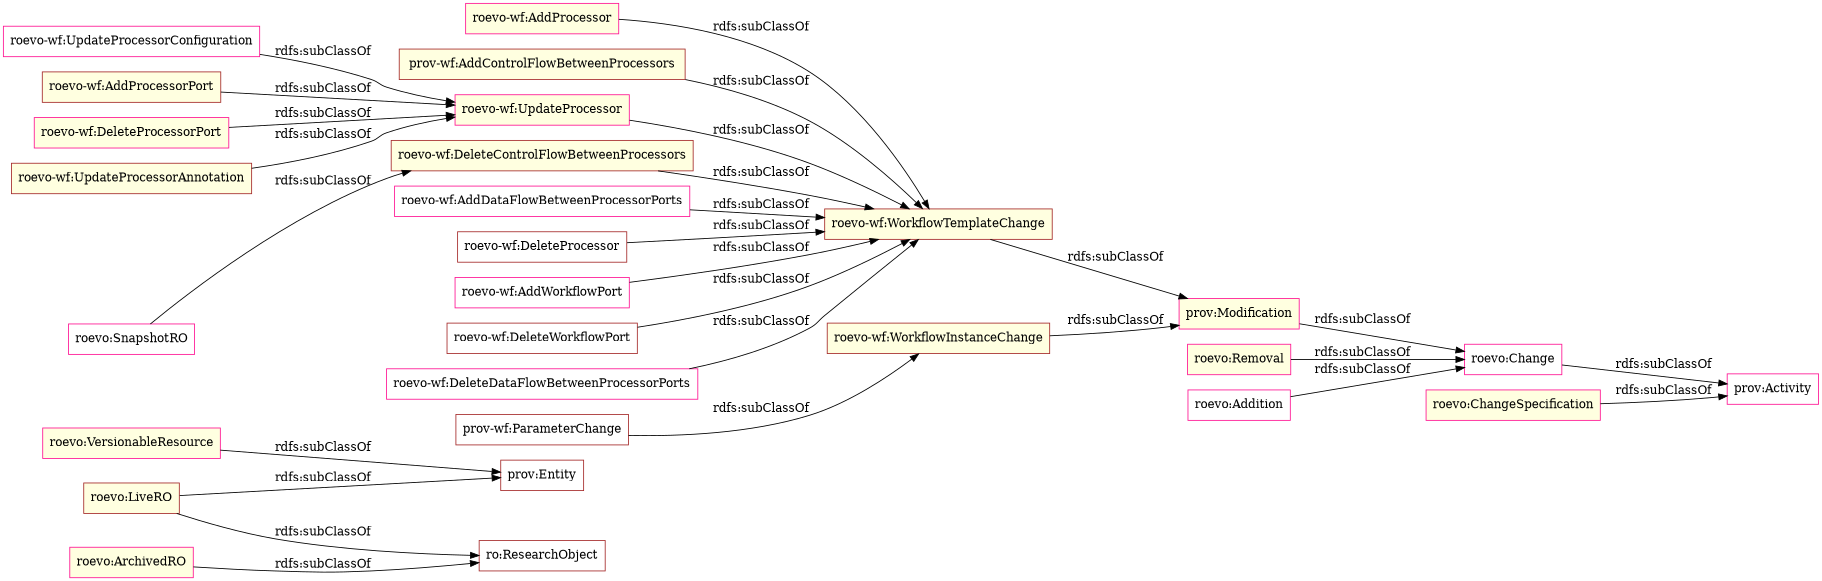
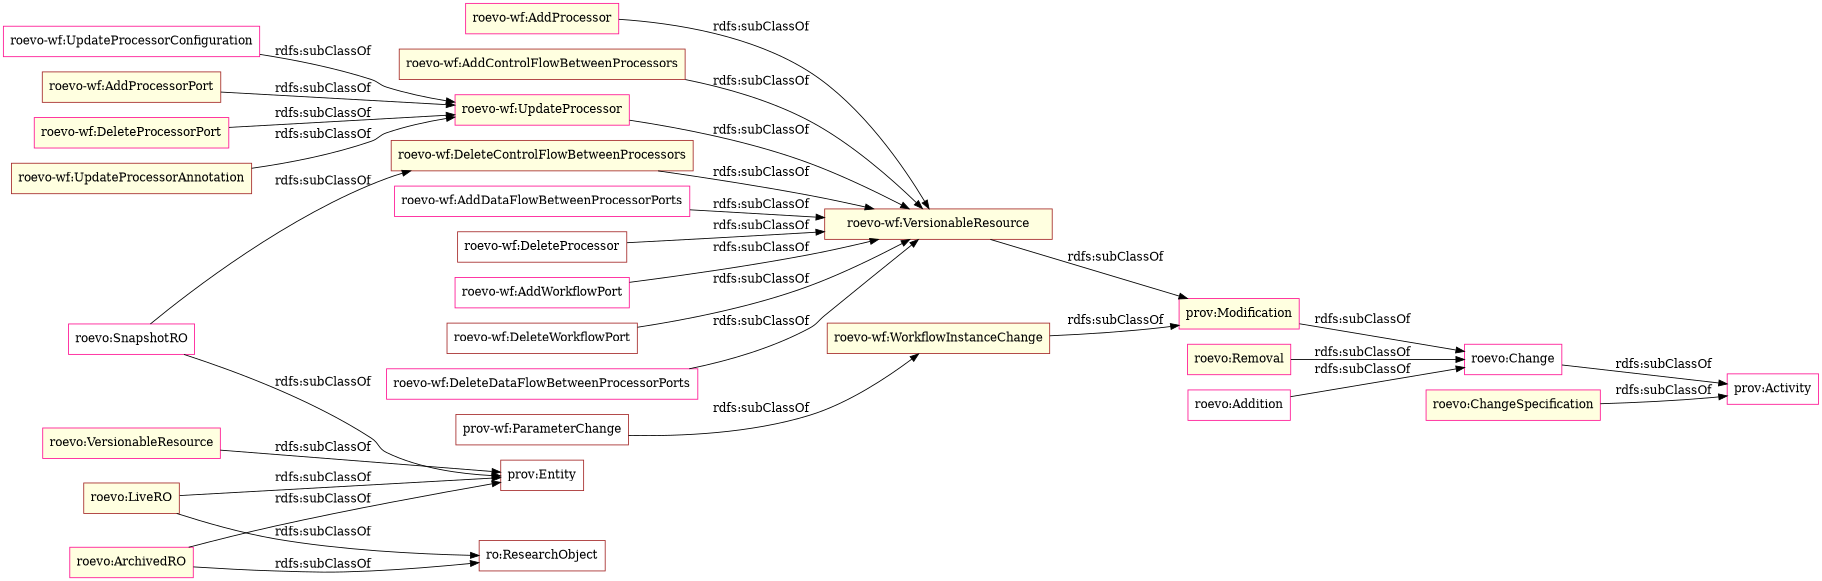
node "prov-wf:AddControlFlowBetweenProcessors": label "prov-wf:AddControlFlowBetweenProcessors" -> "roevo-wf:AddControlFlowBetweenProcessors"
node "roevo-wf:WorkflowTemplateChange": label "roevo-wf:WorkflowTemplateChange" -> "roevo-wf:VersionableResource"
edge "roevo:SnapshotRO" -> "prov:Entity": added, label "rdfs:subClassOf"
edge "roevo:ArchivedRO" -> "prov:Entity": added, label "rdfs:subClassOf"
